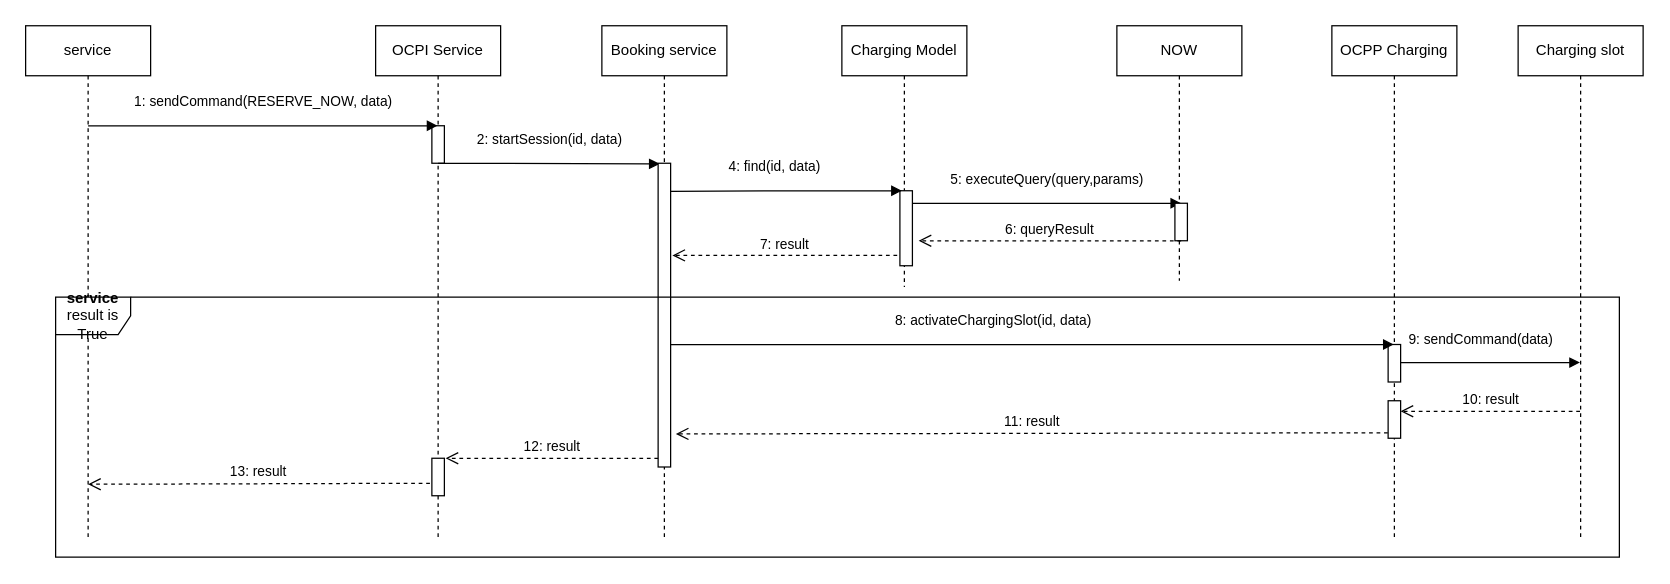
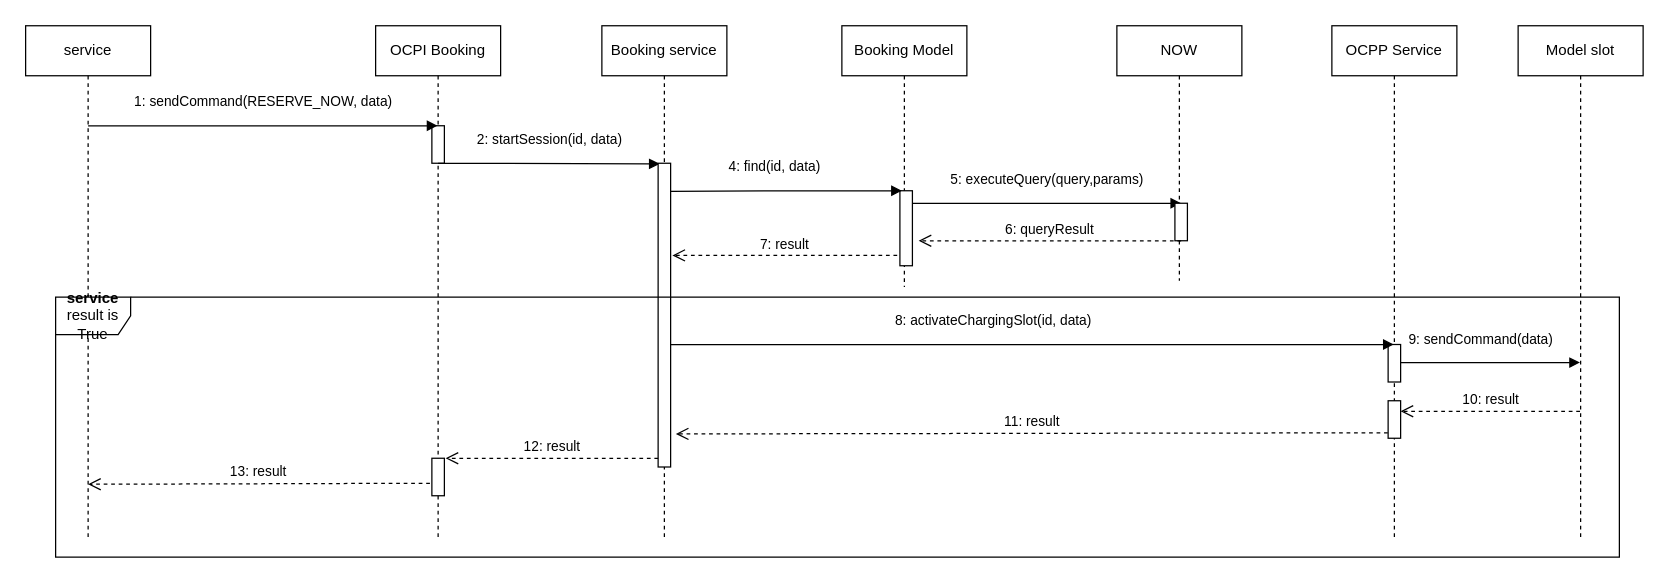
node "OCPI Service": label "OCPI Service" -> "OCPI Booking"
node "Charging Model": label "Charging Model" -> "Booking Model"
node "OCPP Charging": label "OCPP Charging" -> "OCPP Service"
node "Charging slot": label "Charging slot" -> "Model slot"
